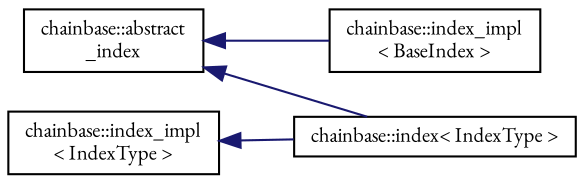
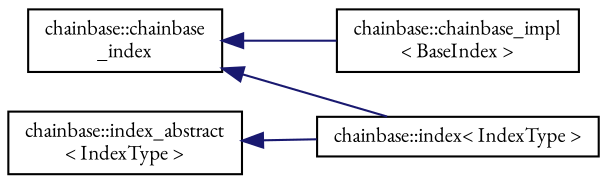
node "chainbase::abstract _index": label "chainbase::abstract _index" -> "chainbase::chainbase _index"
node "chainbase::index_impl < BaseIndex >": label "chainbase::index_impl < BaseIndex >" -> "chainbase::chainbase_impl < BaseIndex >"
node "chainbase::index_impl < IndexType >": label "chainbase::index_impl < IndexType >" -> "chainbase::index_abstract < IndexType >"
